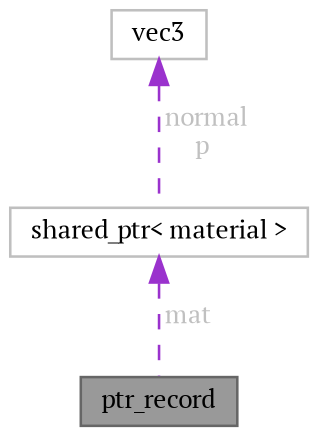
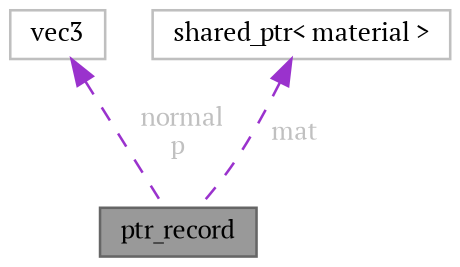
edge "shared_ptr< material >" -> "vec3": now "ptr_record" -> "vec3"
